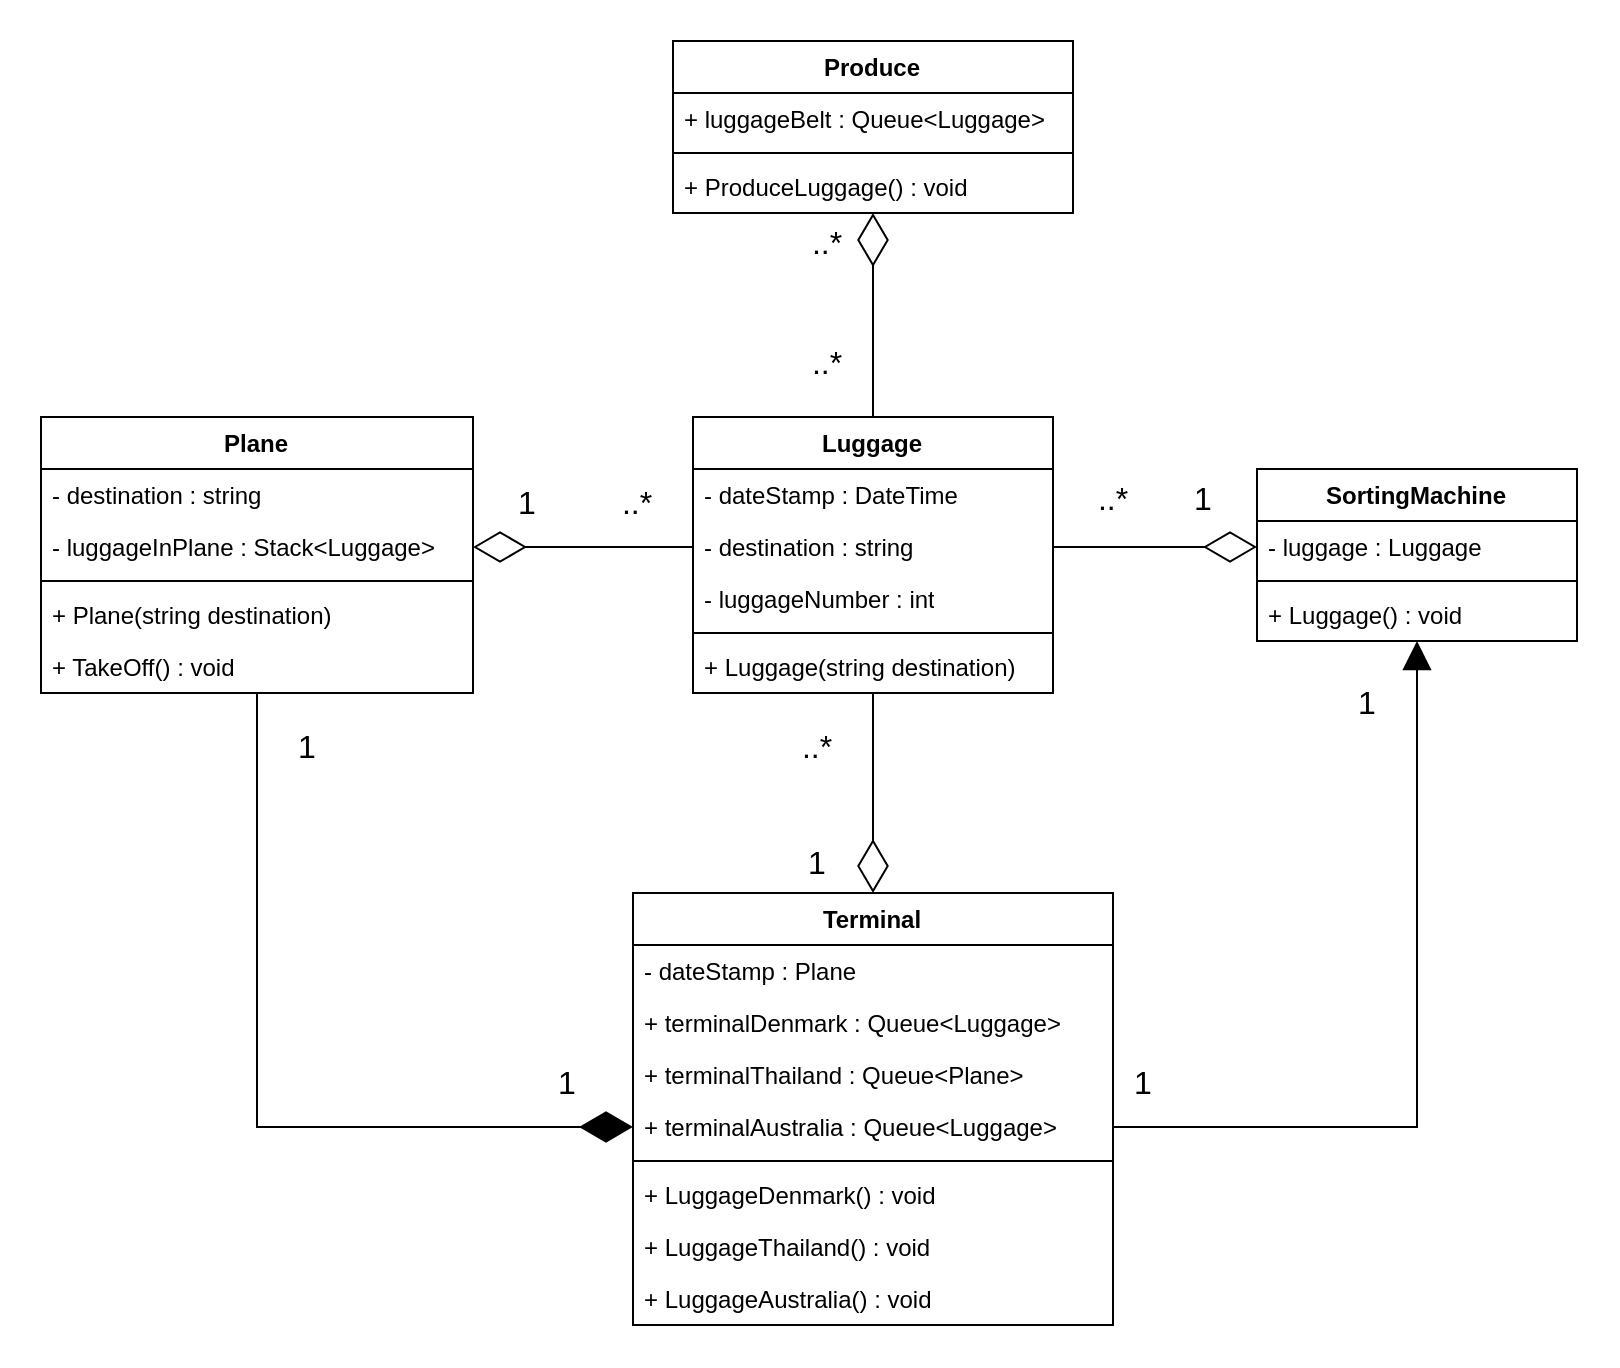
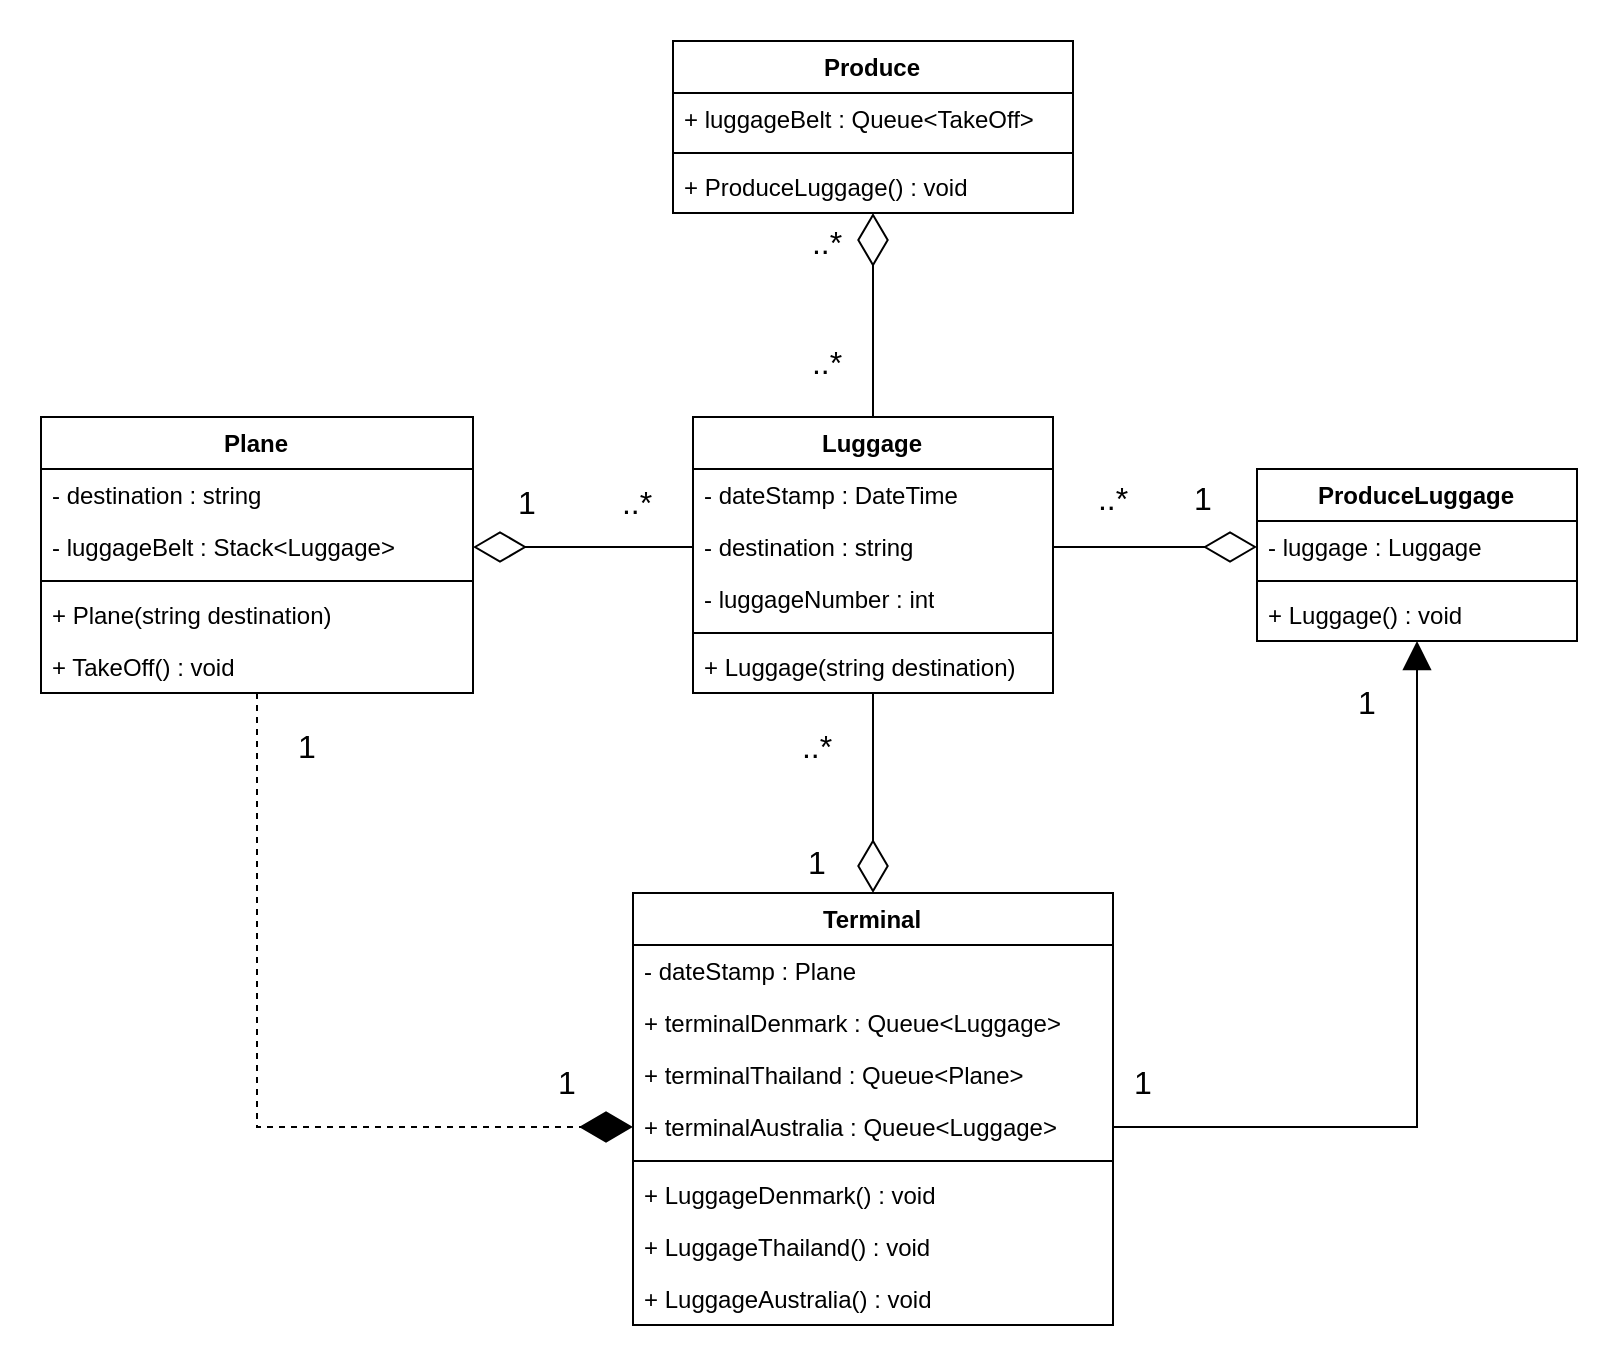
node "+ luggageBelt : Queue<Luggage>": label "+ luggageBelt : Queue<Luggage>" -> "+ luggageBelt : Queue<TakeOff>"
node "SortingMachine": label "SortingMachine" -> "ProduceLuggage"
node "- luggageInPlane : Stack<Luggage>": label "- luggageInPlane : Stack<Luggage>" -> "- luggageBelt : Stack<Luggage>"
edge "Plane" -> "+ terminalAustralia : Queue<Luggage>": style solid -> dashed
